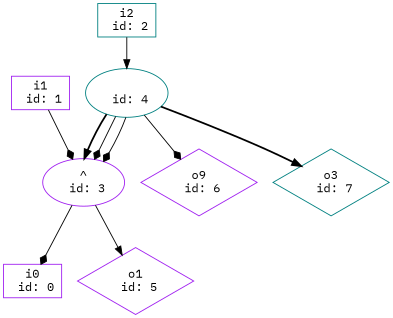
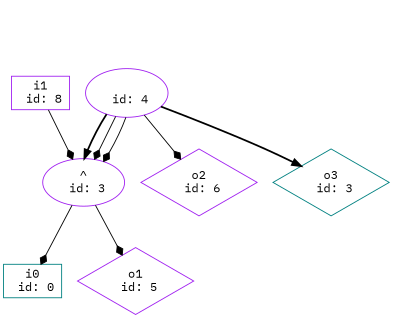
node "i2 id: 2": removed
node "i1 id: 1": label "i1 id: 1" -> "i1 id: 8"
node "id: 4": color teal -> purple
node "o9 id: 6": label "o9 id: 6" -> "o2 id: 6"
node "o3 id: 7": label "o3 id: 7" -> "o3 id: 3"
edge "^ id: 3" -> "o1 id: 5": arrowhead normal -> diamond
node "i0 id: 0": color purple -> teal
